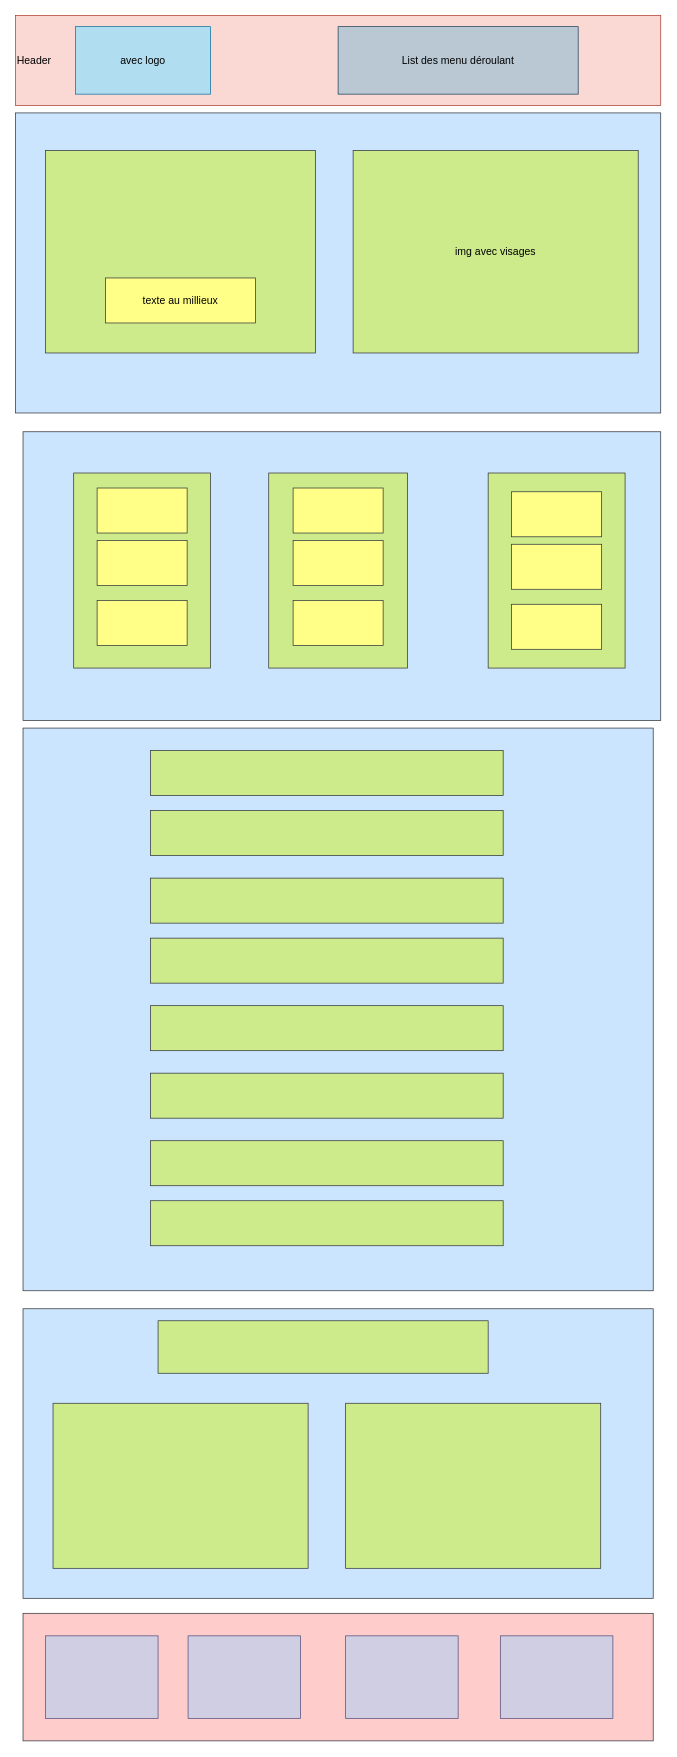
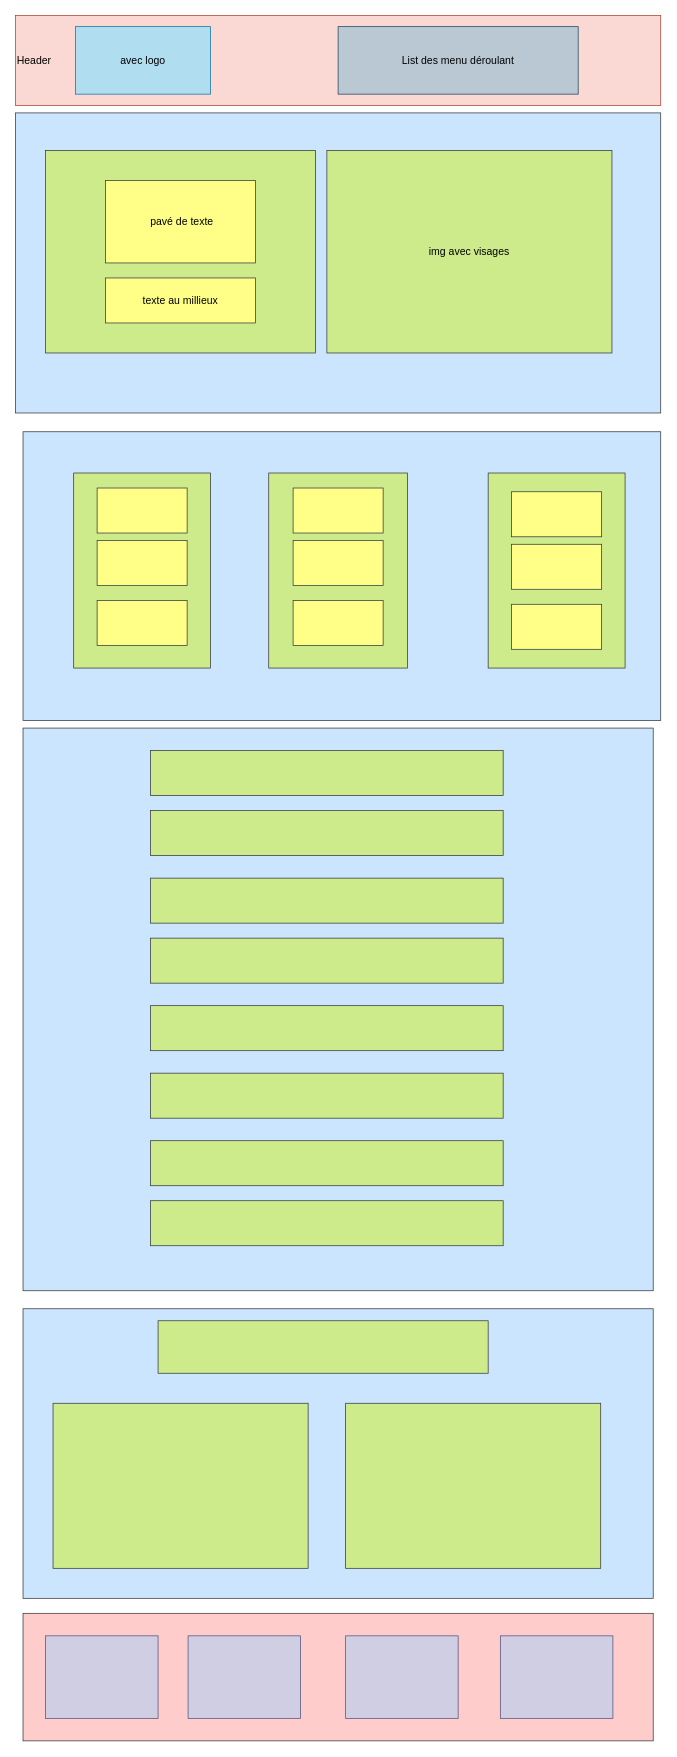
node "pavé de texte": added
node "img avec visages": moved (495, 252) -> (469, 252)
